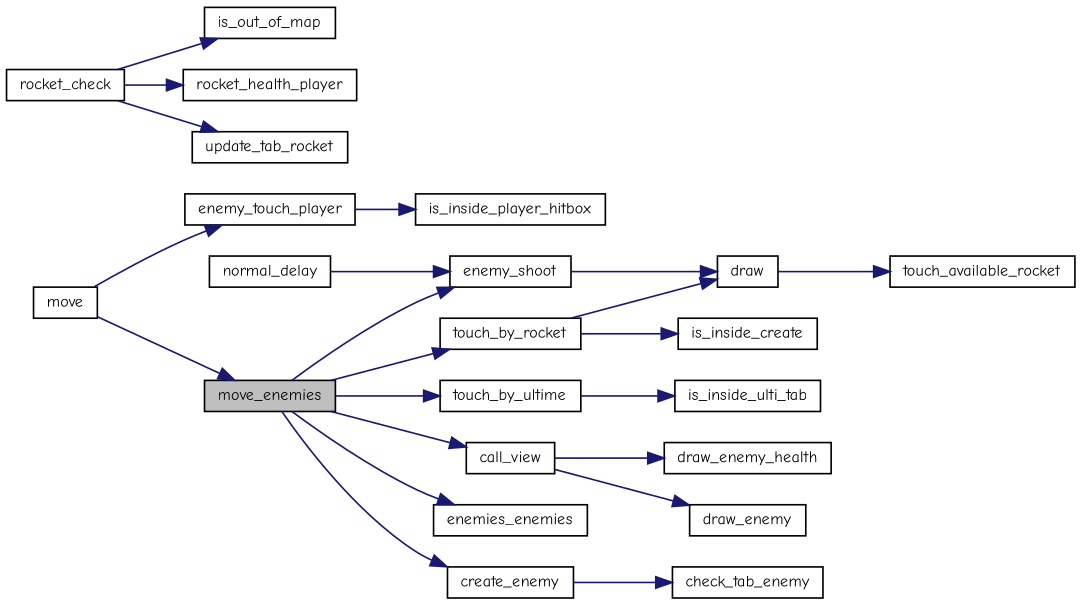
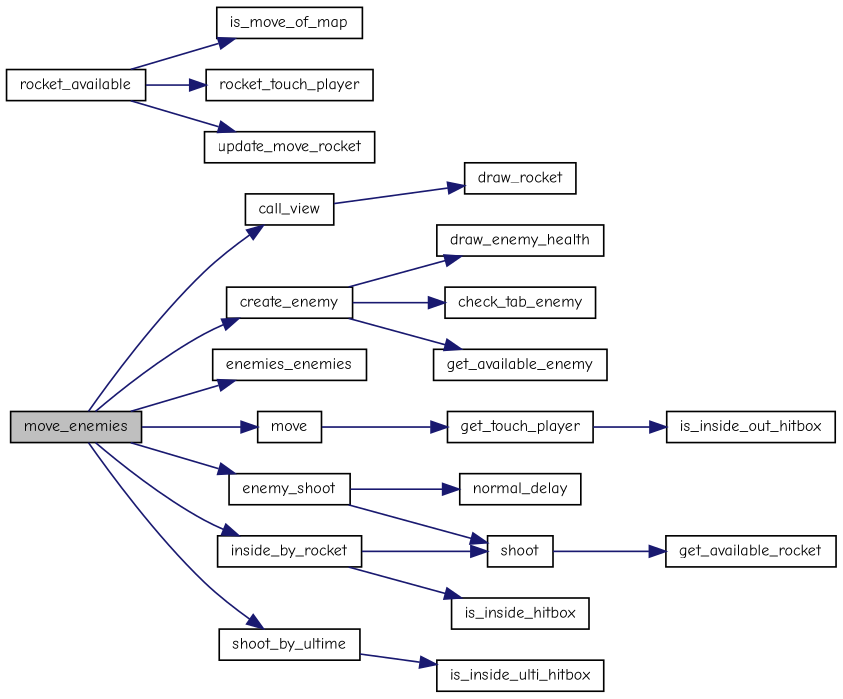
node "is_out_of_map": label "is_out_of_map" -> "is_move_of_map"
node "rocket_check": label "rocket_check" -> "rocket_available"
node "rocket_health_player": label "rocket_health_player" -> "rocket_touch_player"
node "update_tab_rocket": label "update_tab_rocket" -> "update_move_rocket"
node "enemy_touch_player": label "enemy_touch_player" -> "get_touch_player"
node "is_inside_player_hitbox": label "is_inside_player_hitbox" -> "is_inside_out_hitbox"
edge "normal_delay" -> "enemy_shoot": reversed
node "draw": label "draw" -> "shoot"
node "touch_available_rocket": label "touch_available_rocket" -> "get_available_rocket"
node "touch_by_rocket": label "touch_by_rocket" -> "inside_by_rocket"
node "is_inside_create": label "is_inside_create" -> "is_inside_hitbox"
edge "move" -> "move_enemies": reversed
node "get_available_enemy": added
node "touch_by_ultime": label "touch_by_ultime" -> "shoot_by_ultime"
node "is_inside_ulti_tab": label "is_inside_ulti_tab" -> "is_inside_ulti_hitbox"
edge "call_view" -> "draw_enemy_health": now "create_enemy" -> "draw_enemy_health"
node "draw_enemy": label "draw_enemy" -> "draw_rocket"
